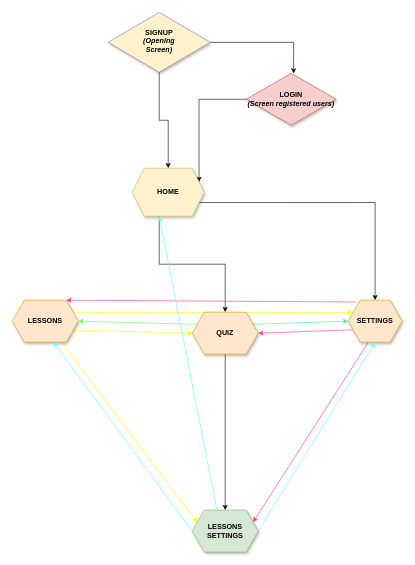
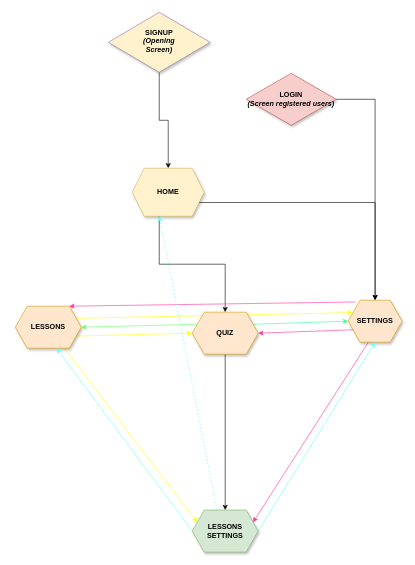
edge "SIGNUP (Opening Screen)" -> "LOGIN (Screen registered users)": removed
edge "LOGIN (Screen registered users)" -> "HOME": now "LOGIN (Screen registered users)" -> "SETTINGS"
node "LESSONS": moved (45, 321) -> (48, 327)
edge "LESSONS SETTINGS" -> "HOME": style solid -> dashed
